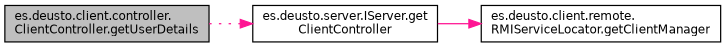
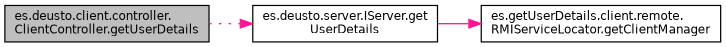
node "es.deusto.server.IServer.get ClientController": label "es.deusto.server.IServer.get ClientController" -> "es.deusto.server.IServer.get UserDetails"
node "es.deusto.client.remote. RMIServiceLocator.getClientManager": label "es.deusto.client.remote. RMIServiceLocator.getClientManager" -> "es.getUserDetails.client.remote. RMIServiceLocator.getClientManager"
